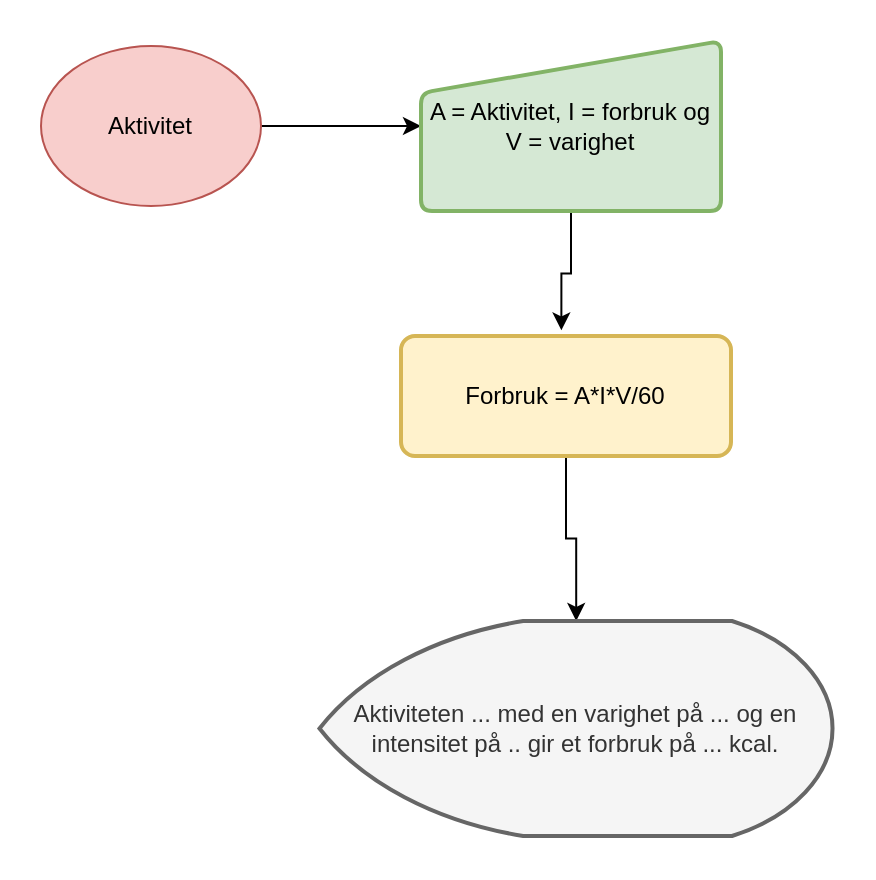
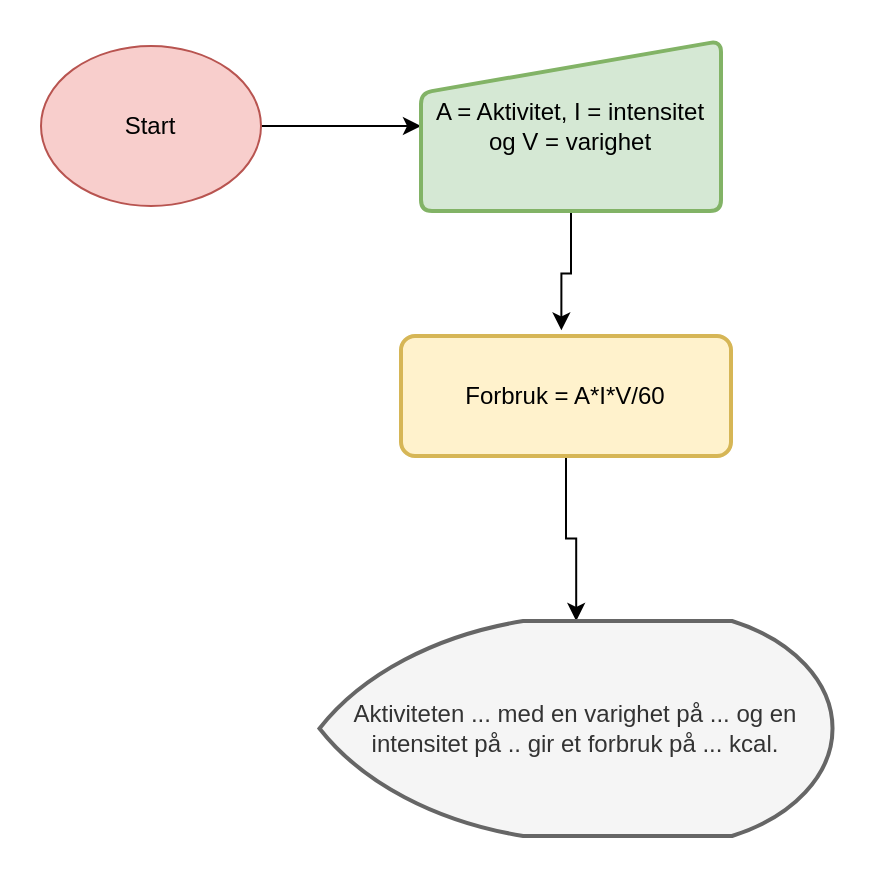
node "Aktivitet": label "Aktivitet" -> "Start"
node "A = Aktivitet, I = forbruk og V = varighet": label "A = Aktivitet, I = forbruk og V = varighet" -> "A = Aktivitet, I = intensitet og V = varighet"
